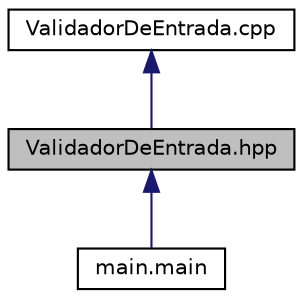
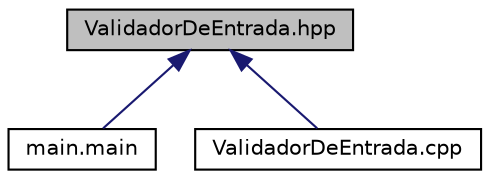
edge "ValidadorDeEntrada.hpp" -> "ValidadorDeEntrada.cpp": reversed
